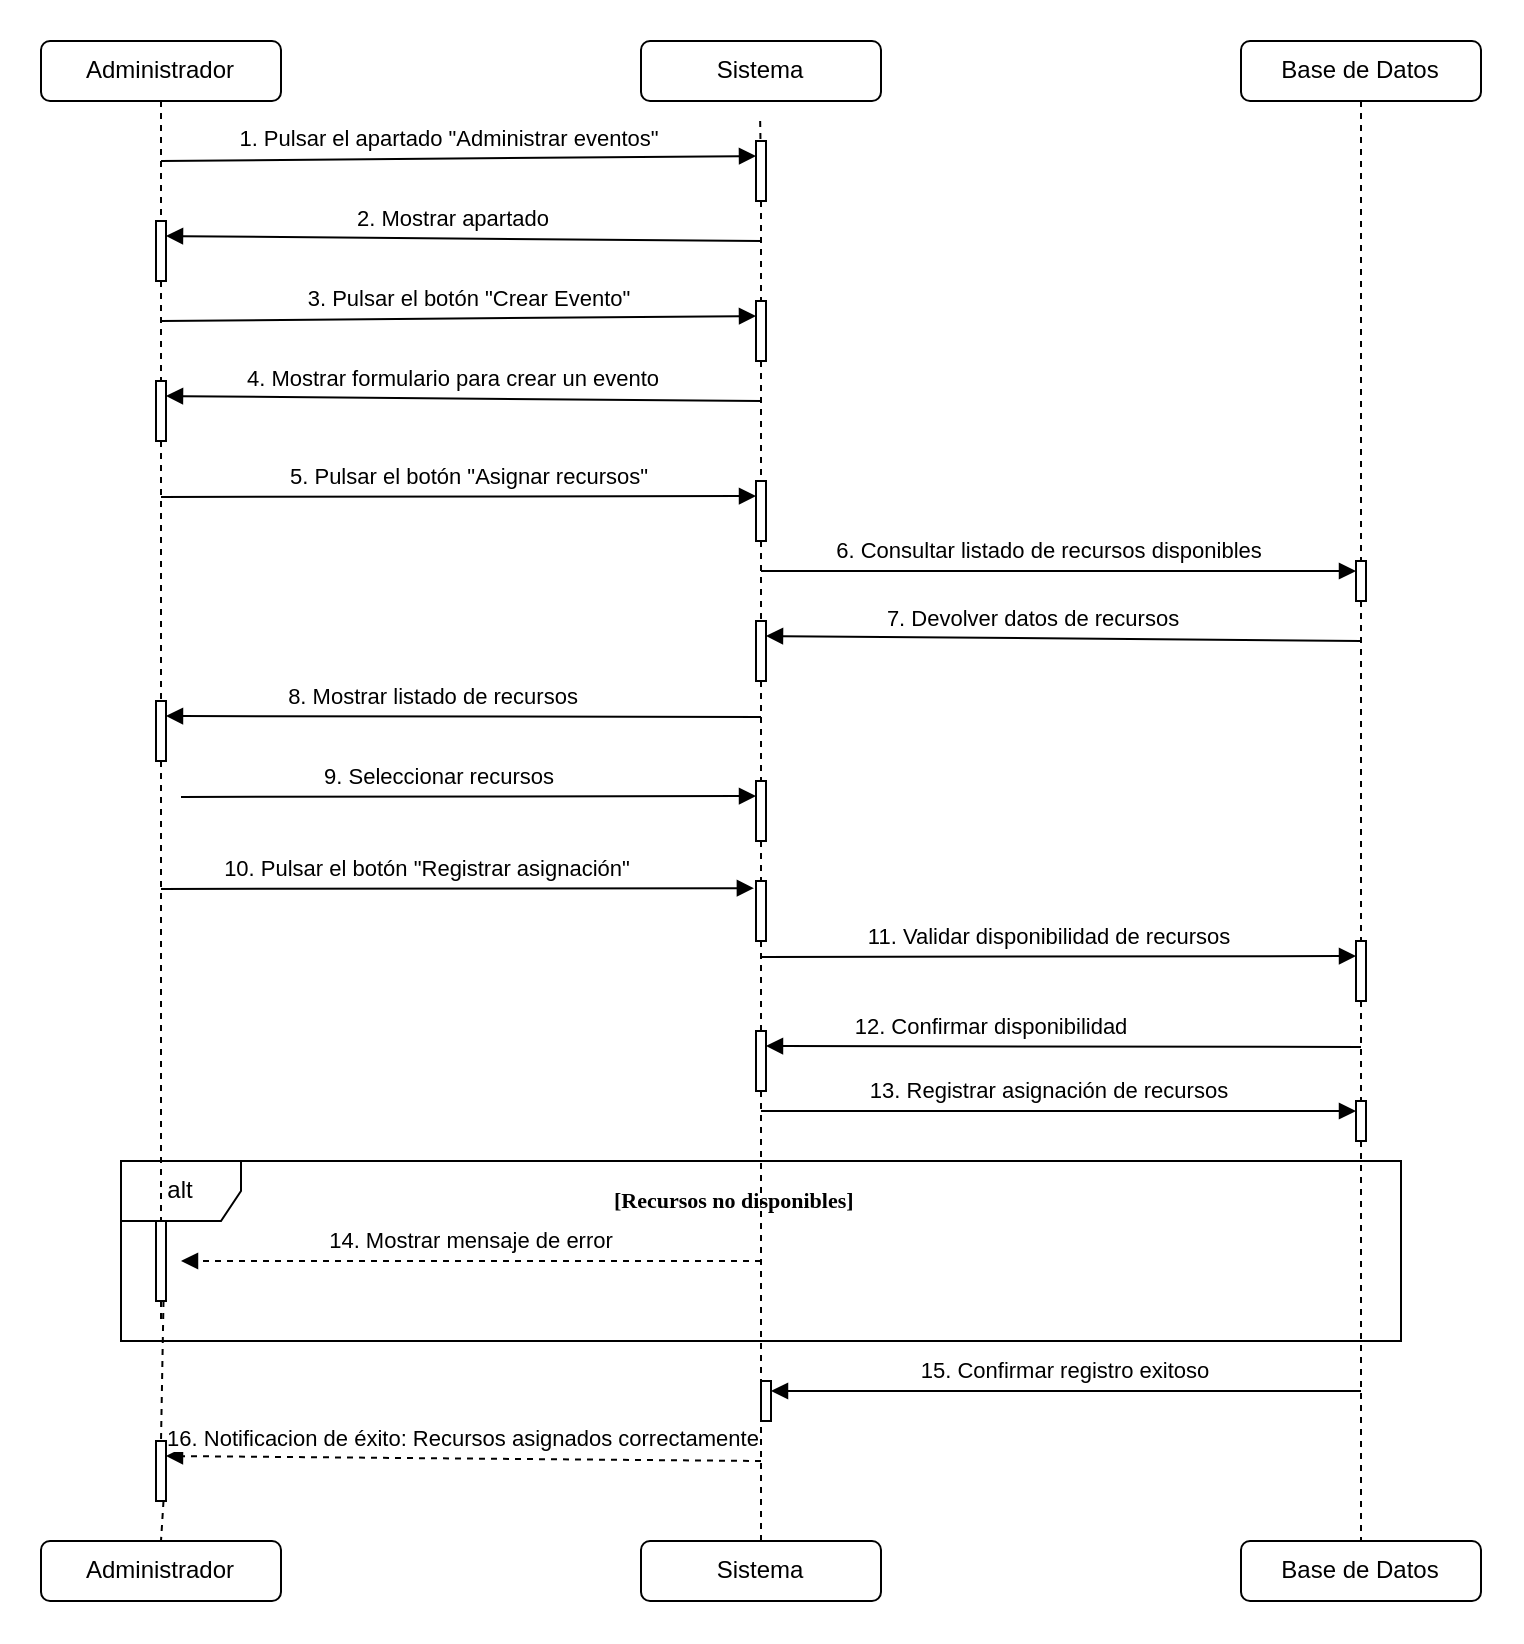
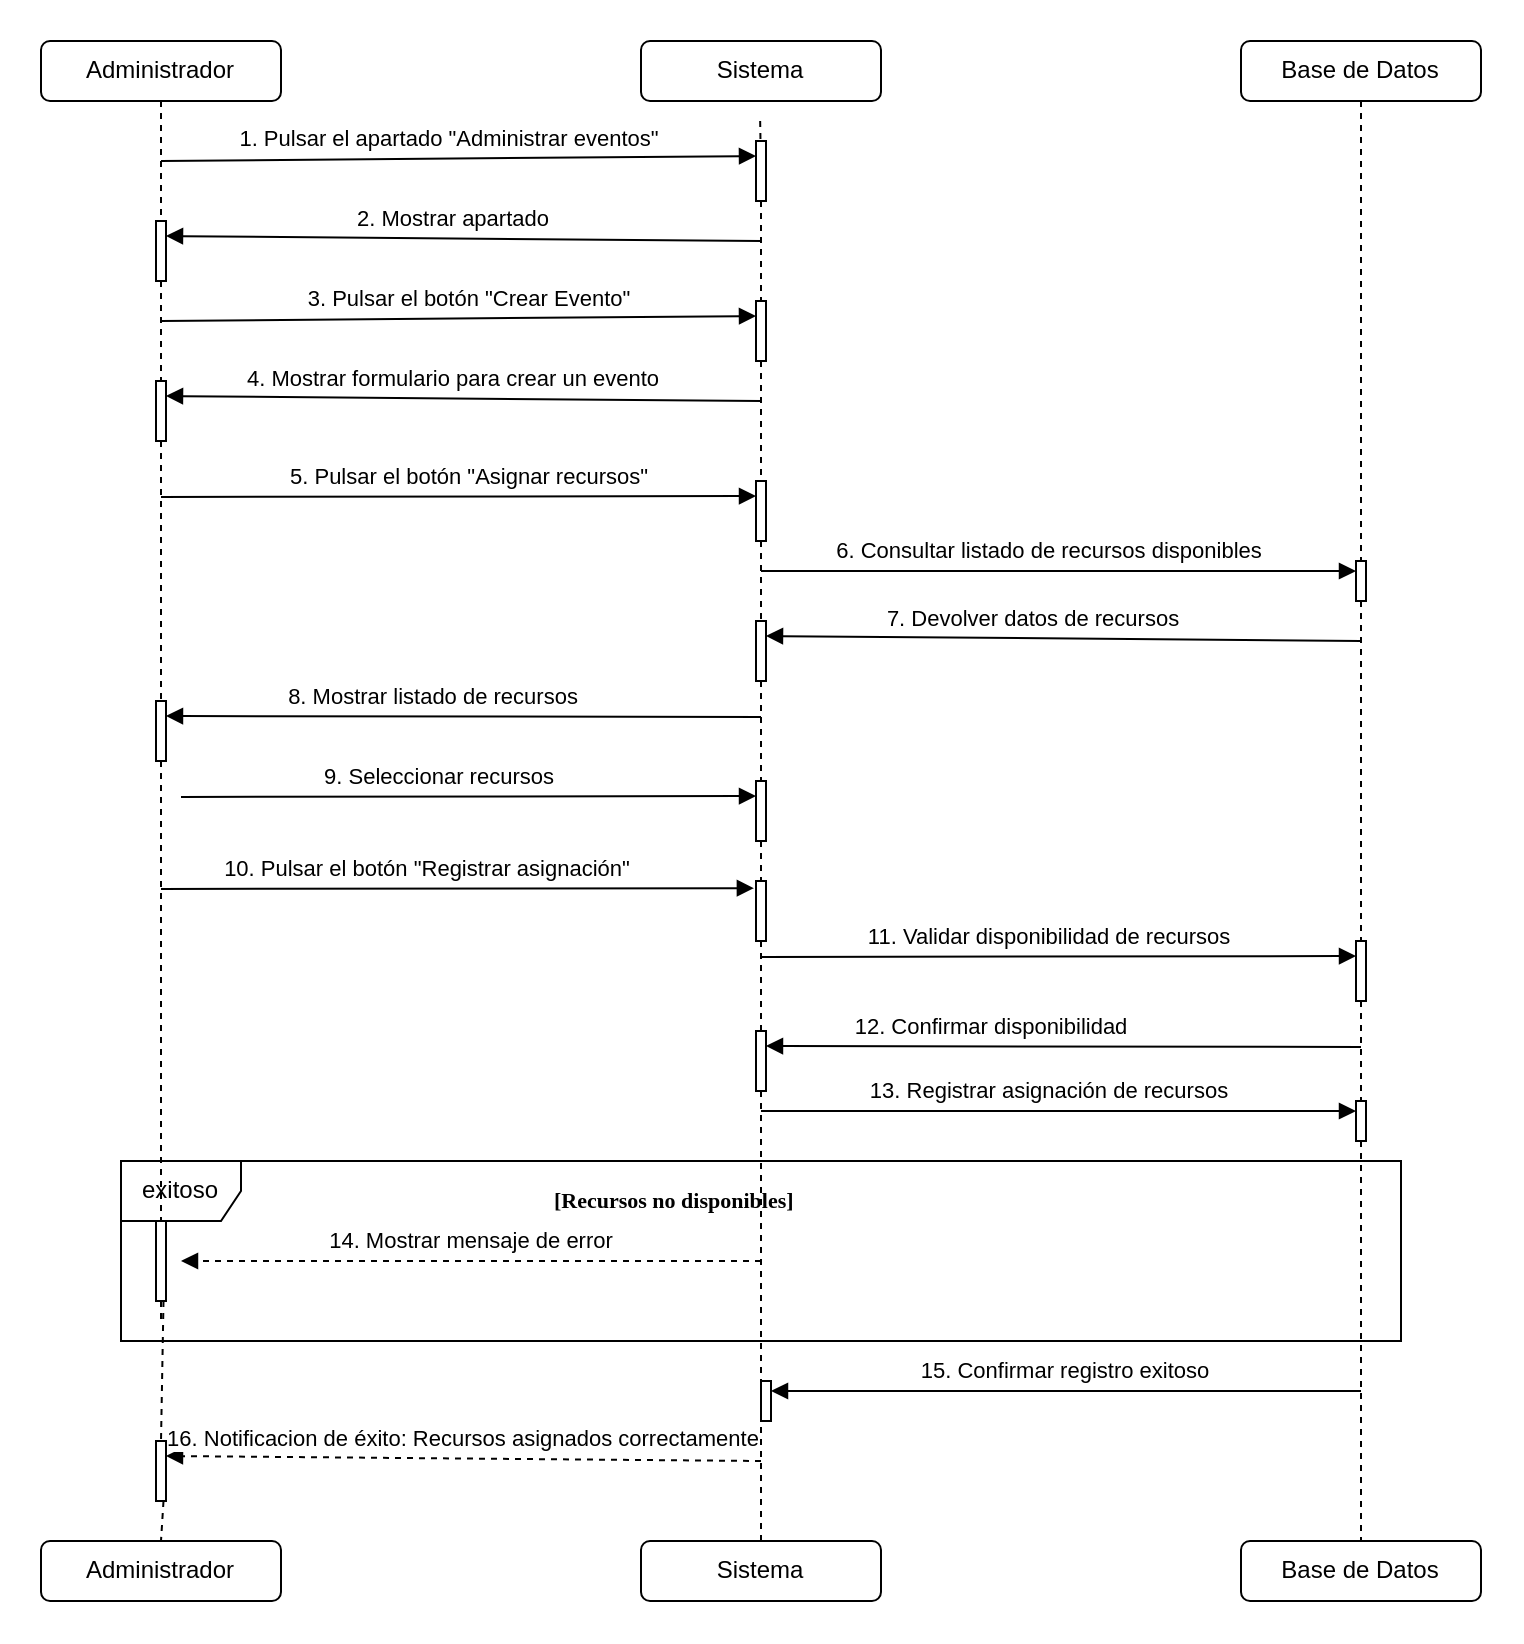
node "alt": label "alt" -> "exitoso"
node "[Recursos no disponibles]": moved (781, 1201) -> (721, 1201)
